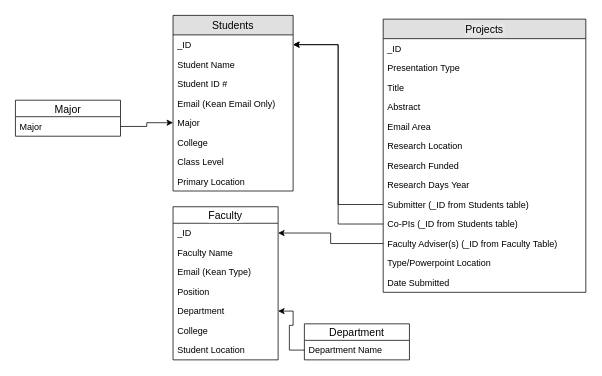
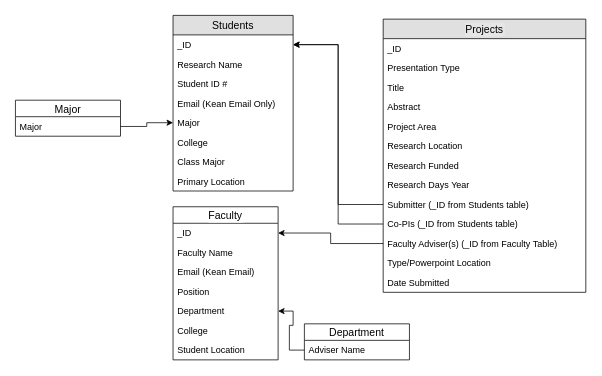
node "Student Name": label "Student Name" -> "Research Name"
node "Email Area": label "Email Area" -> "Project Area"
node "Class Level": label "Class Level" -> "Class Major"
node "Email (Kean Type)": label "Email (Kean Type)" -> "Email (Kean Email)"
node "Department Name": label "Department Name" -> "Adviser Name"
